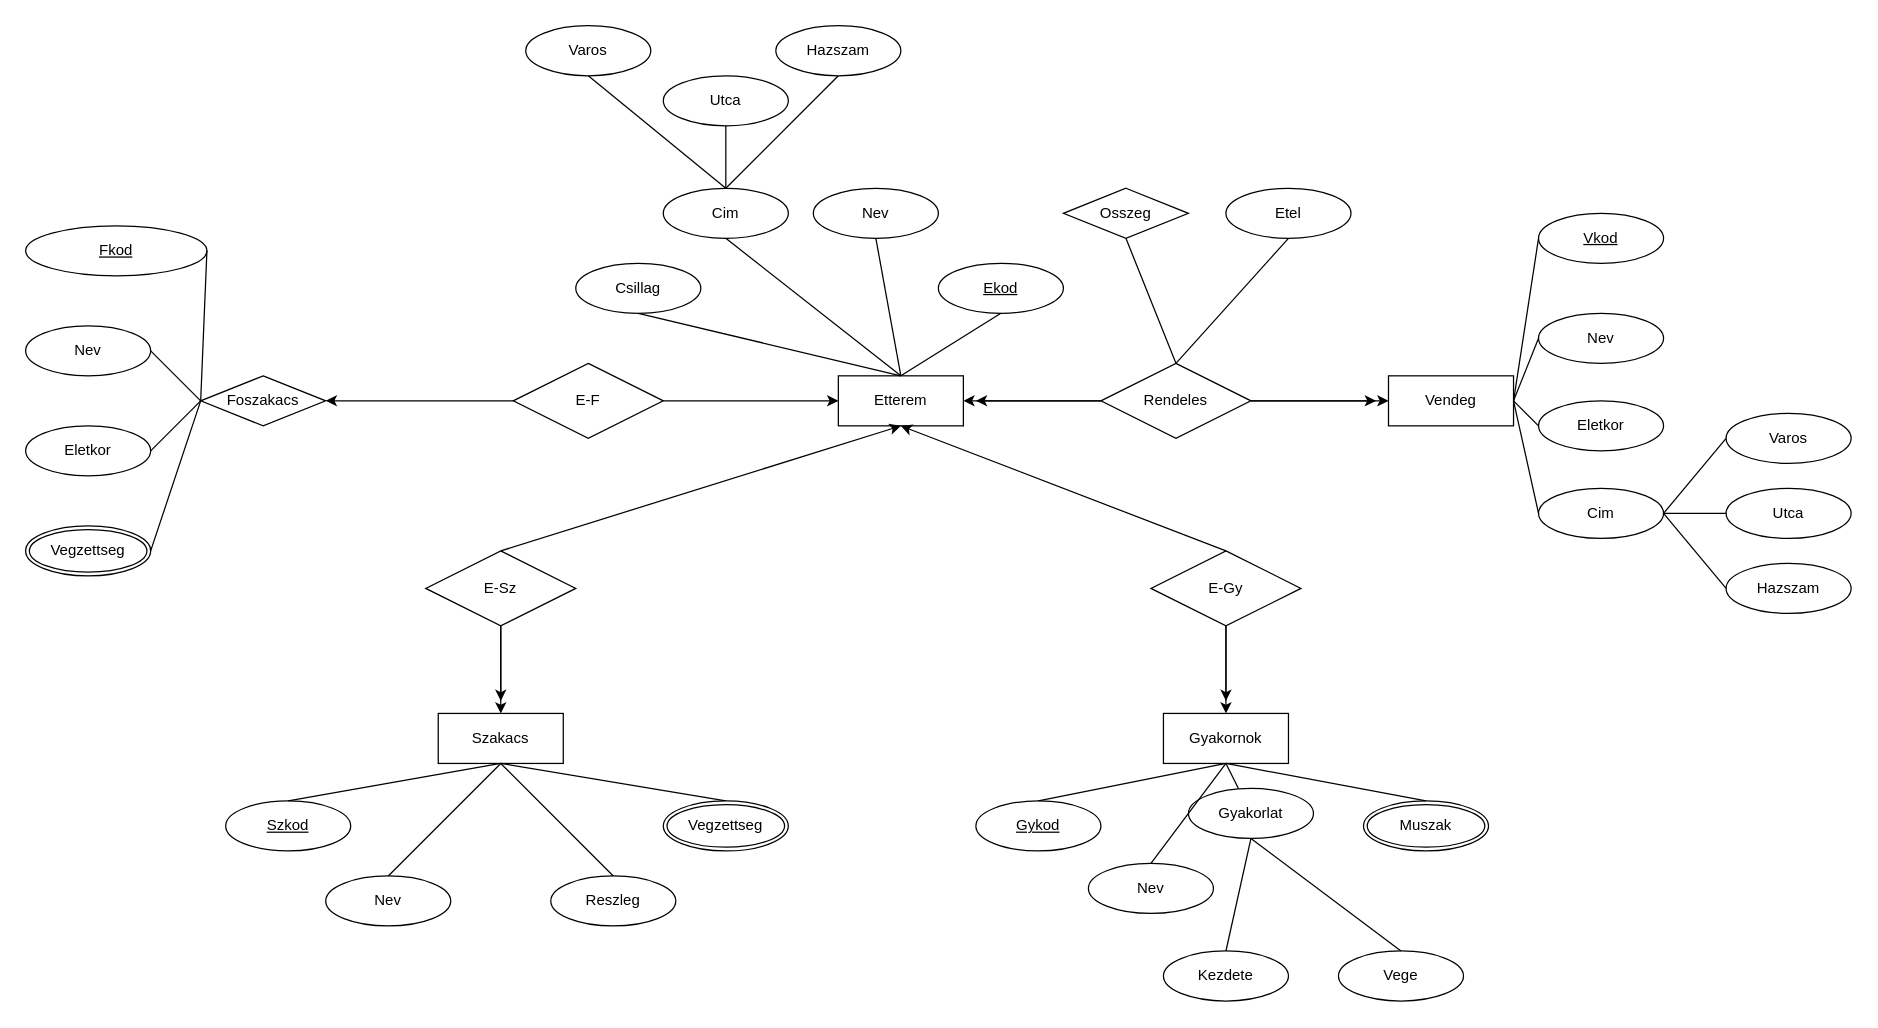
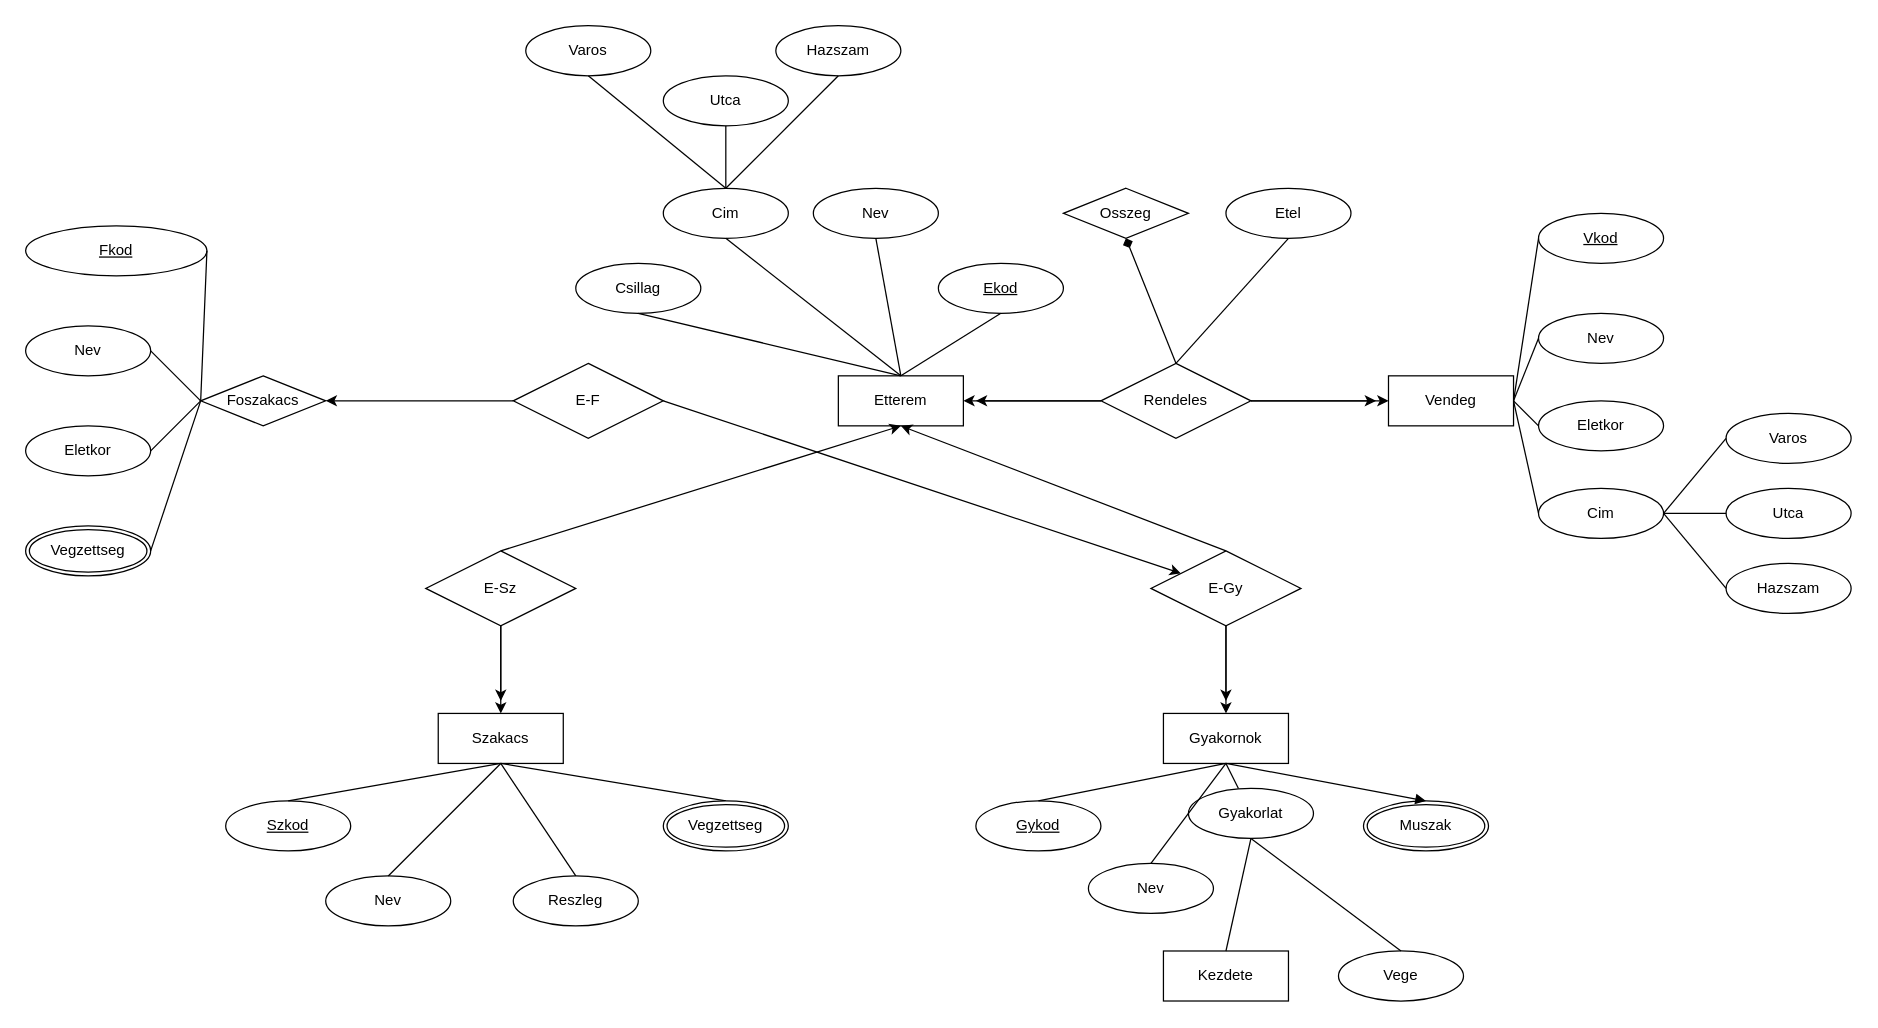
edge "Osszeg" -- "Rendeles": arrowhead none -> diamond
edge "E-F" -> "Etterem": now "E-F" -> "E-Gy"
edge "Gyakornok" -- "Muszak": arrowhead none -> block
node "Reszleg": moved (613, 901) -> (576, 901)
node "Kezdete": shape ellipse -> rectangle
